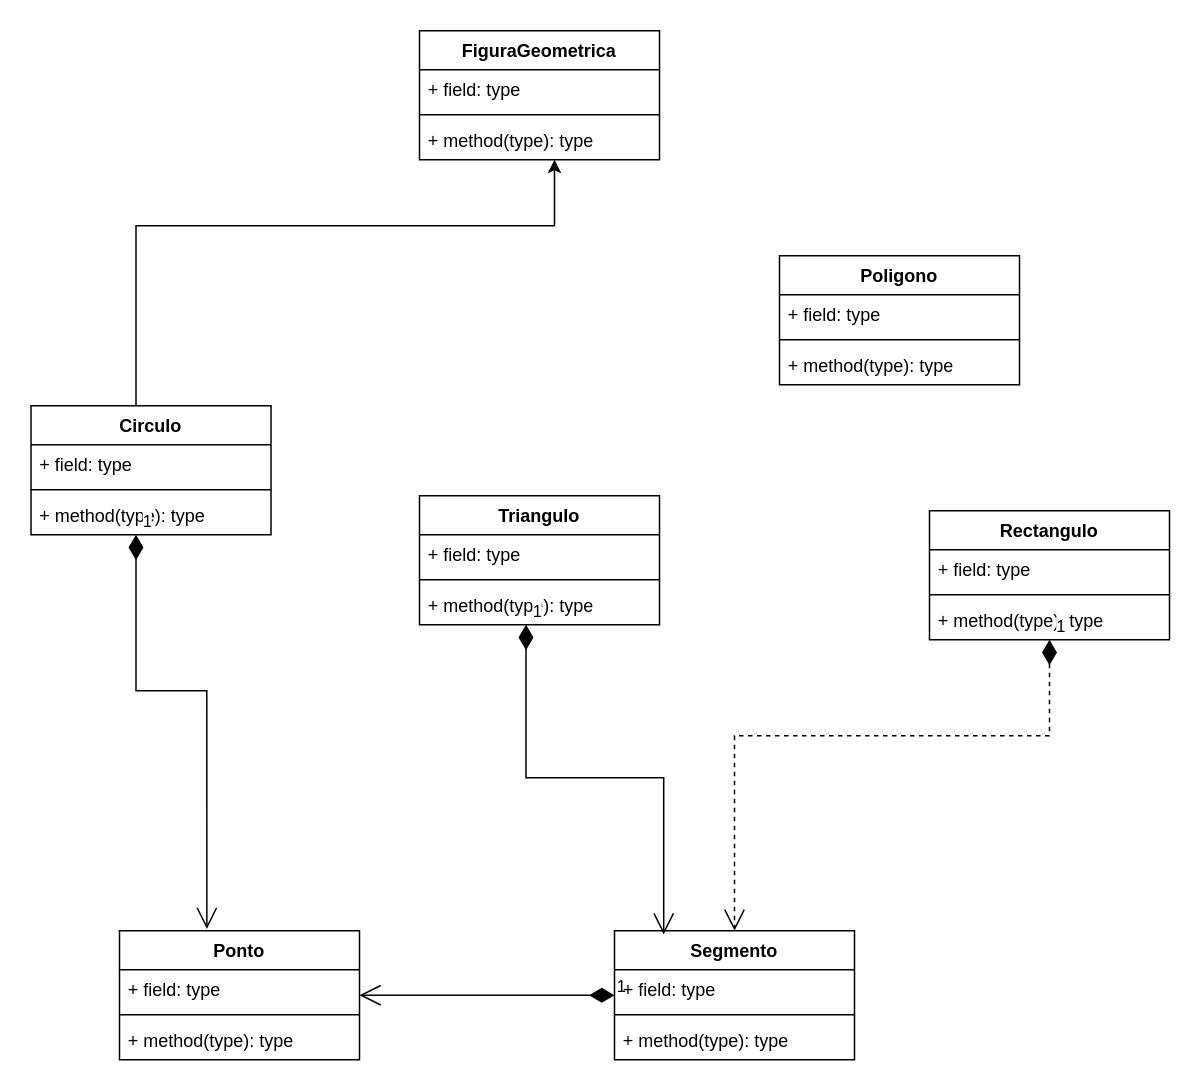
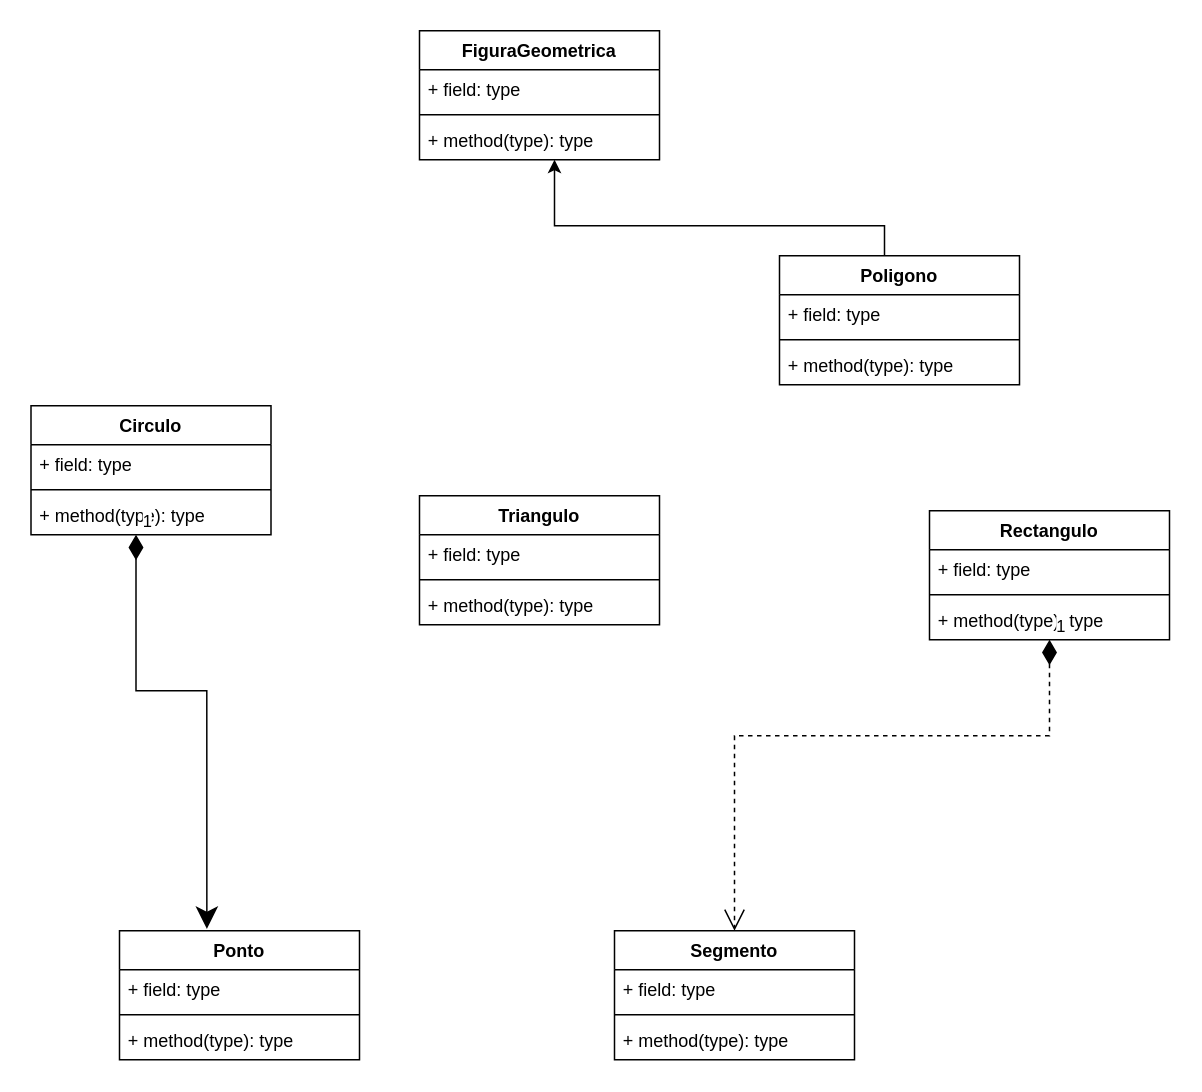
edge "Circulo" -> "FiguraGeometrica": removed
edge "Poligono" -> "FiguraGeometrica": added
edge "Triangulo" -- "Segmento": removed, label "1"
edge "Circulo" -- "Ponto": arrowhead open -> classic
edge "Ponto" -- "Segmento": removed, label "1"
